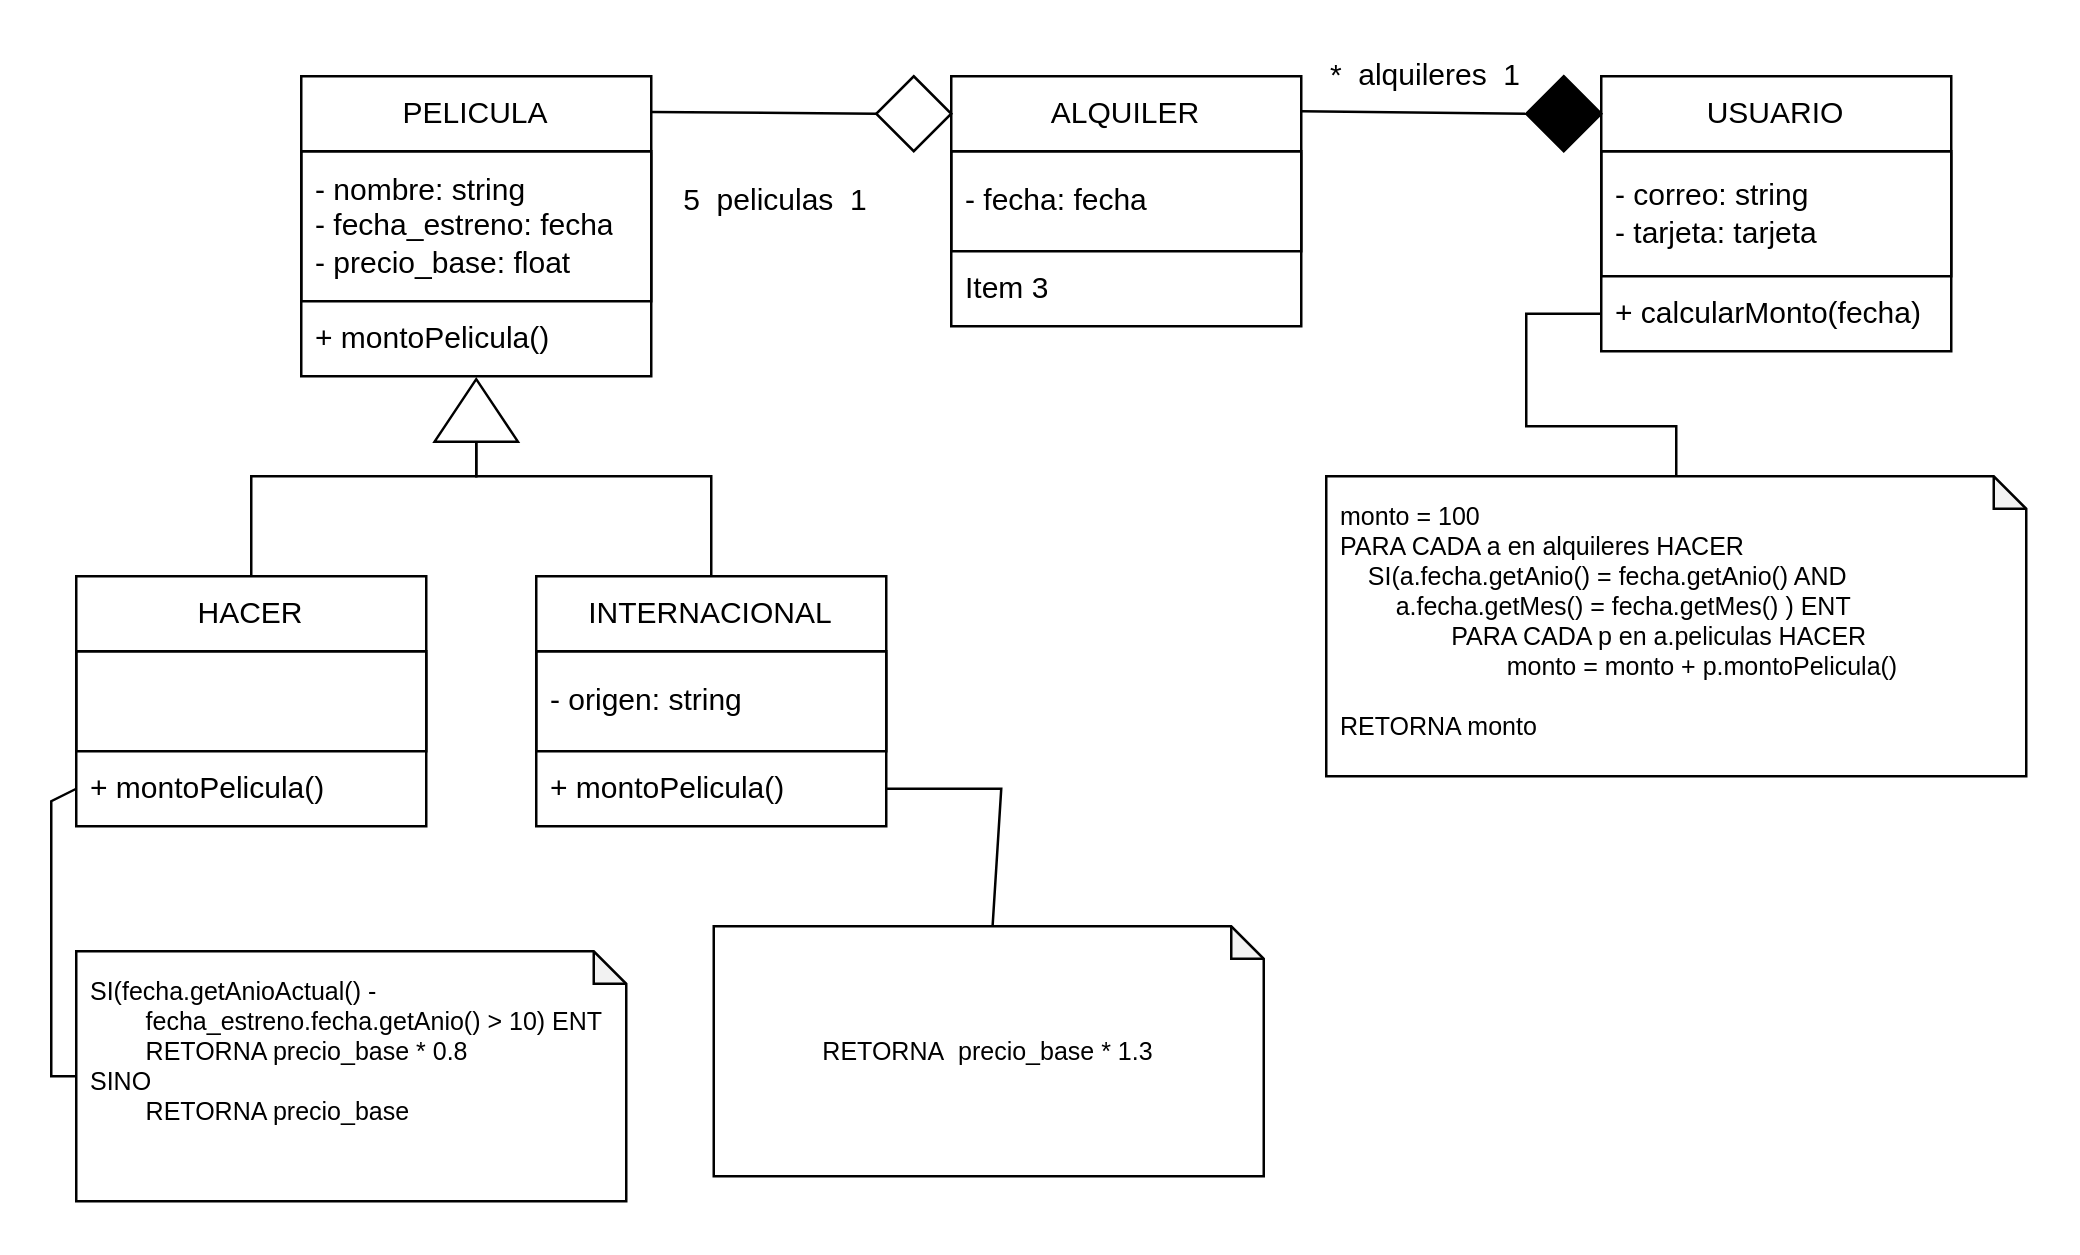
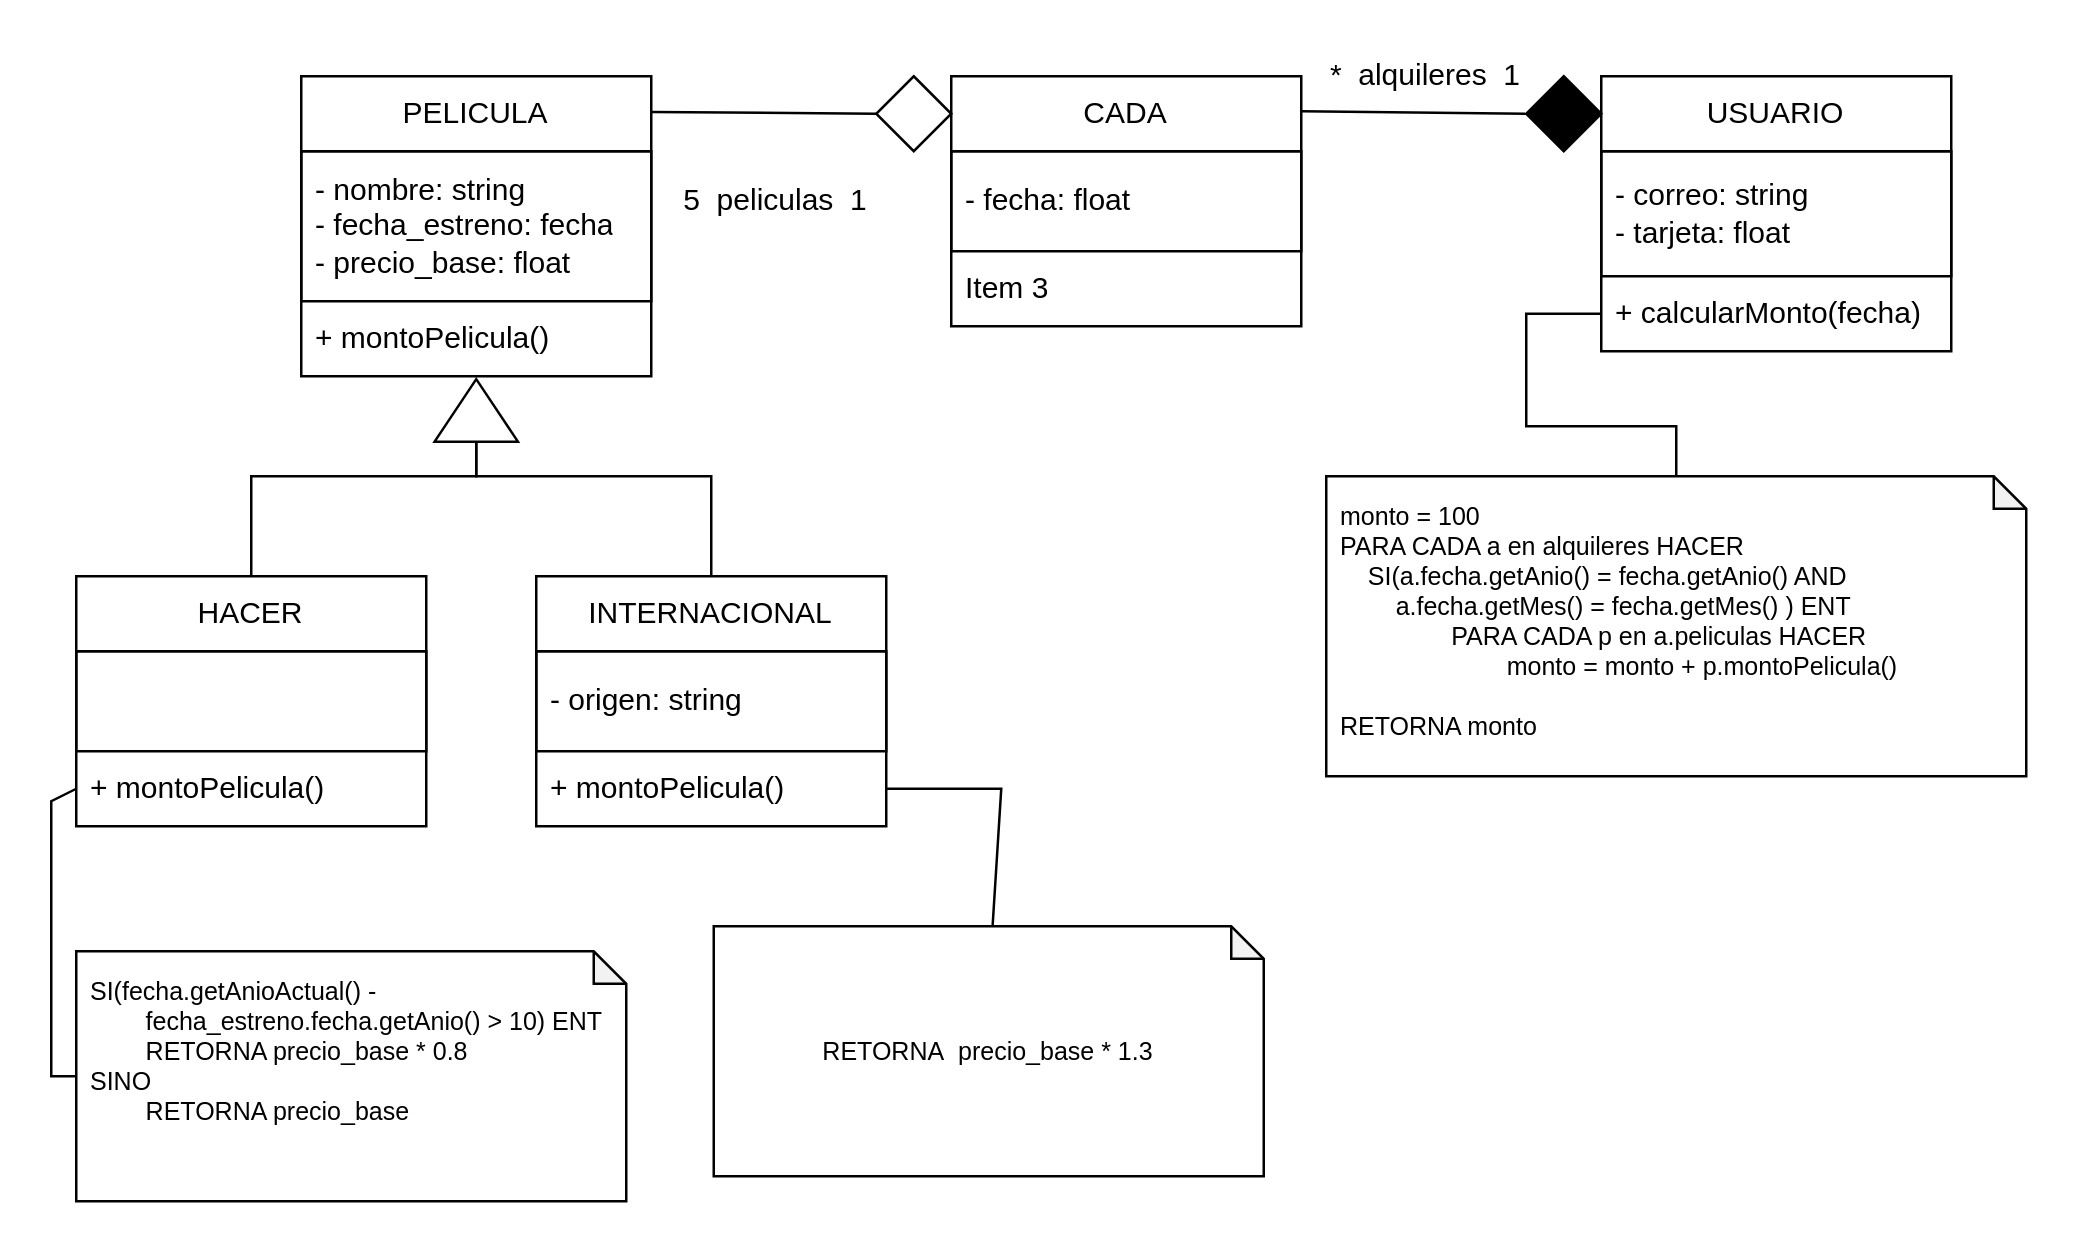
node "ALQUILER": label "ALQUILER" -> "CADA"
node "- fecha: fecha": label "- fecha: fecha" -> "- fecha: float"
node "- correo: string - tarjeta: tarjeta": label "- correo: string - tarjeta: tarjeta" -> "- correo: string - tarjeta: float"
